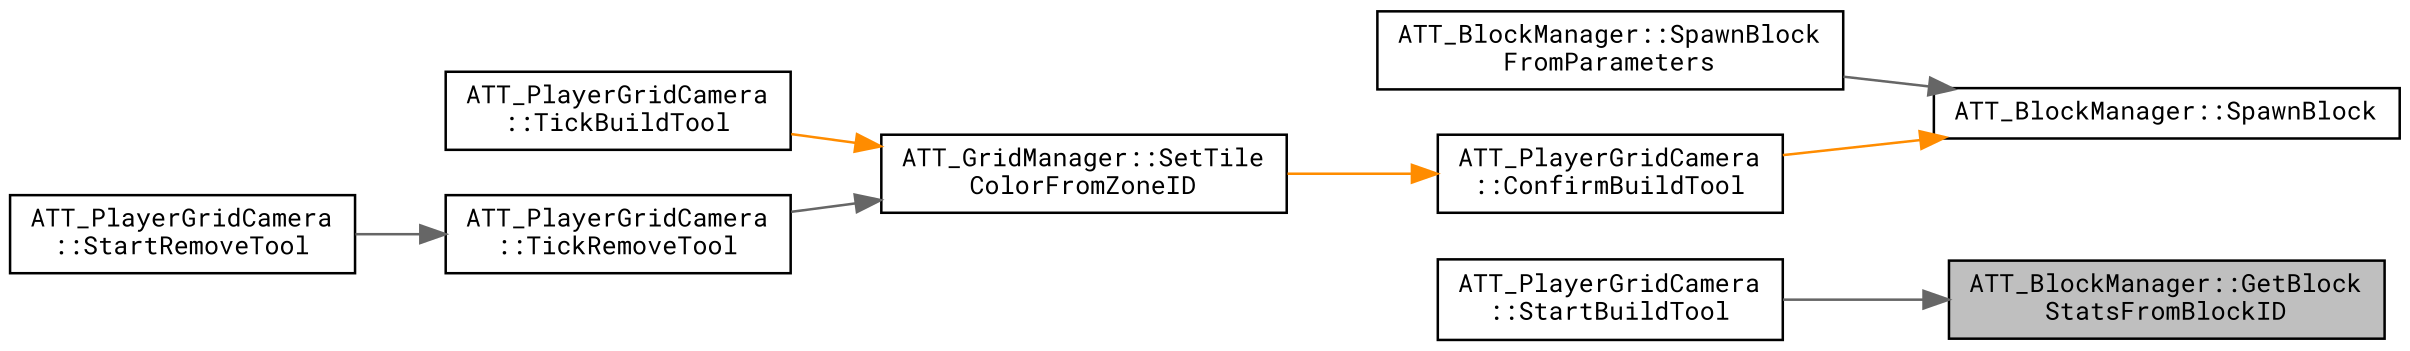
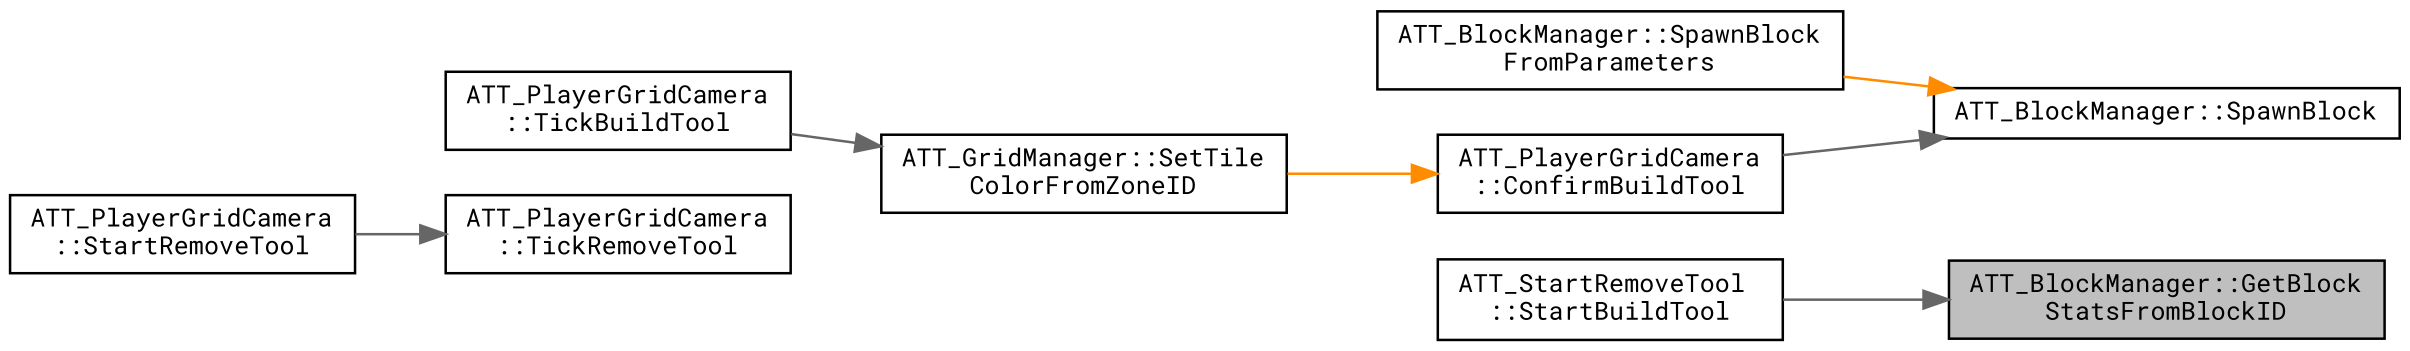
edge "ATT_BlockManager::SpawnBlock FromParameters" -> "ATT_BlockManager::SpawnBlock": color gray40 -> darkorange
edge "ATT_PlayerGridCamera ::TickBuildTool" -> "ATT_GridManager::SetTile ColorFromZoneID": color darkorange -> gray40
edge "ATT_PlayerGridCamera ::ConfirmBuildTool" -> "ATT_BlockManager::SpawnBlock": color darkorange -> gray40
edge "ATT_PlayerGridCamera ::TickRemoveTool" -> "ATT_GridManager::SetTile ColorFromZoneID": removed
node "ATT_PlayerGridCamera ::StartBuildTool": label "ATT_PlayerGridCamera ::StartBuildTool" -> "ATT_StartRemoveTool ::StartBuildTool"
